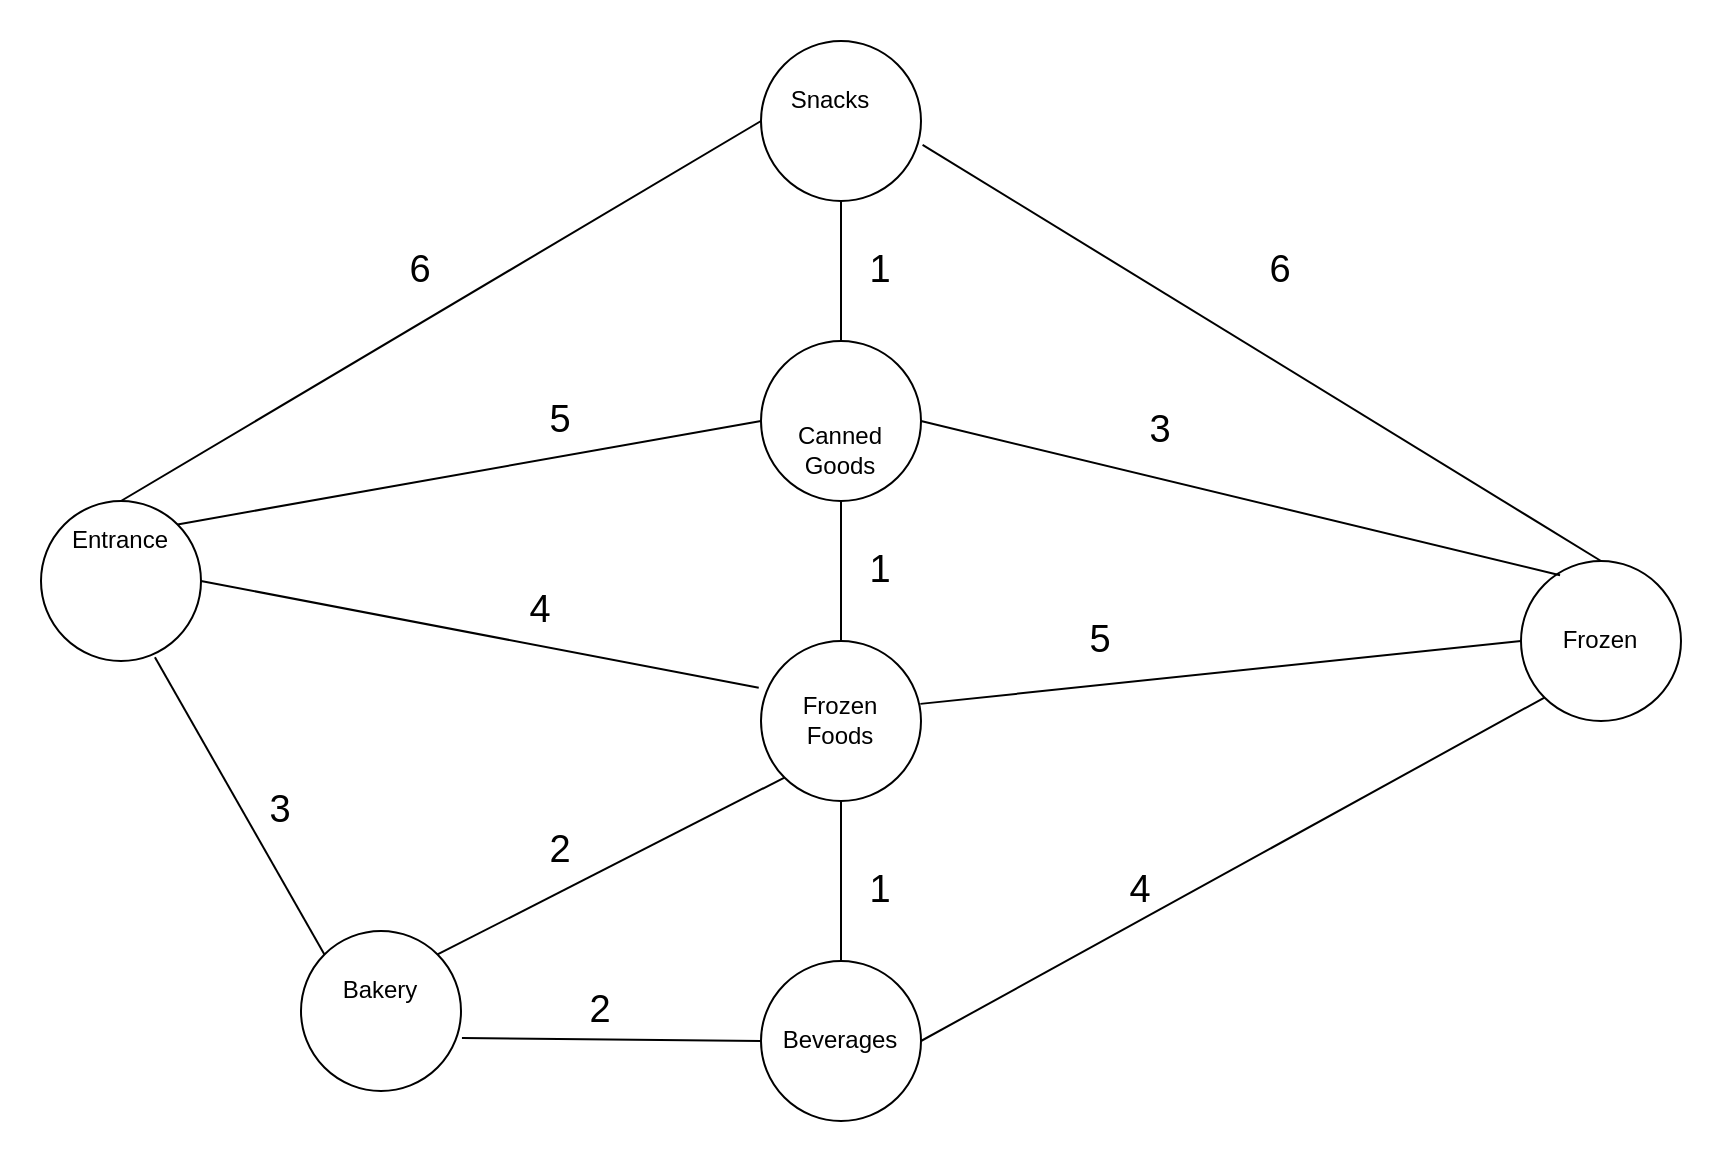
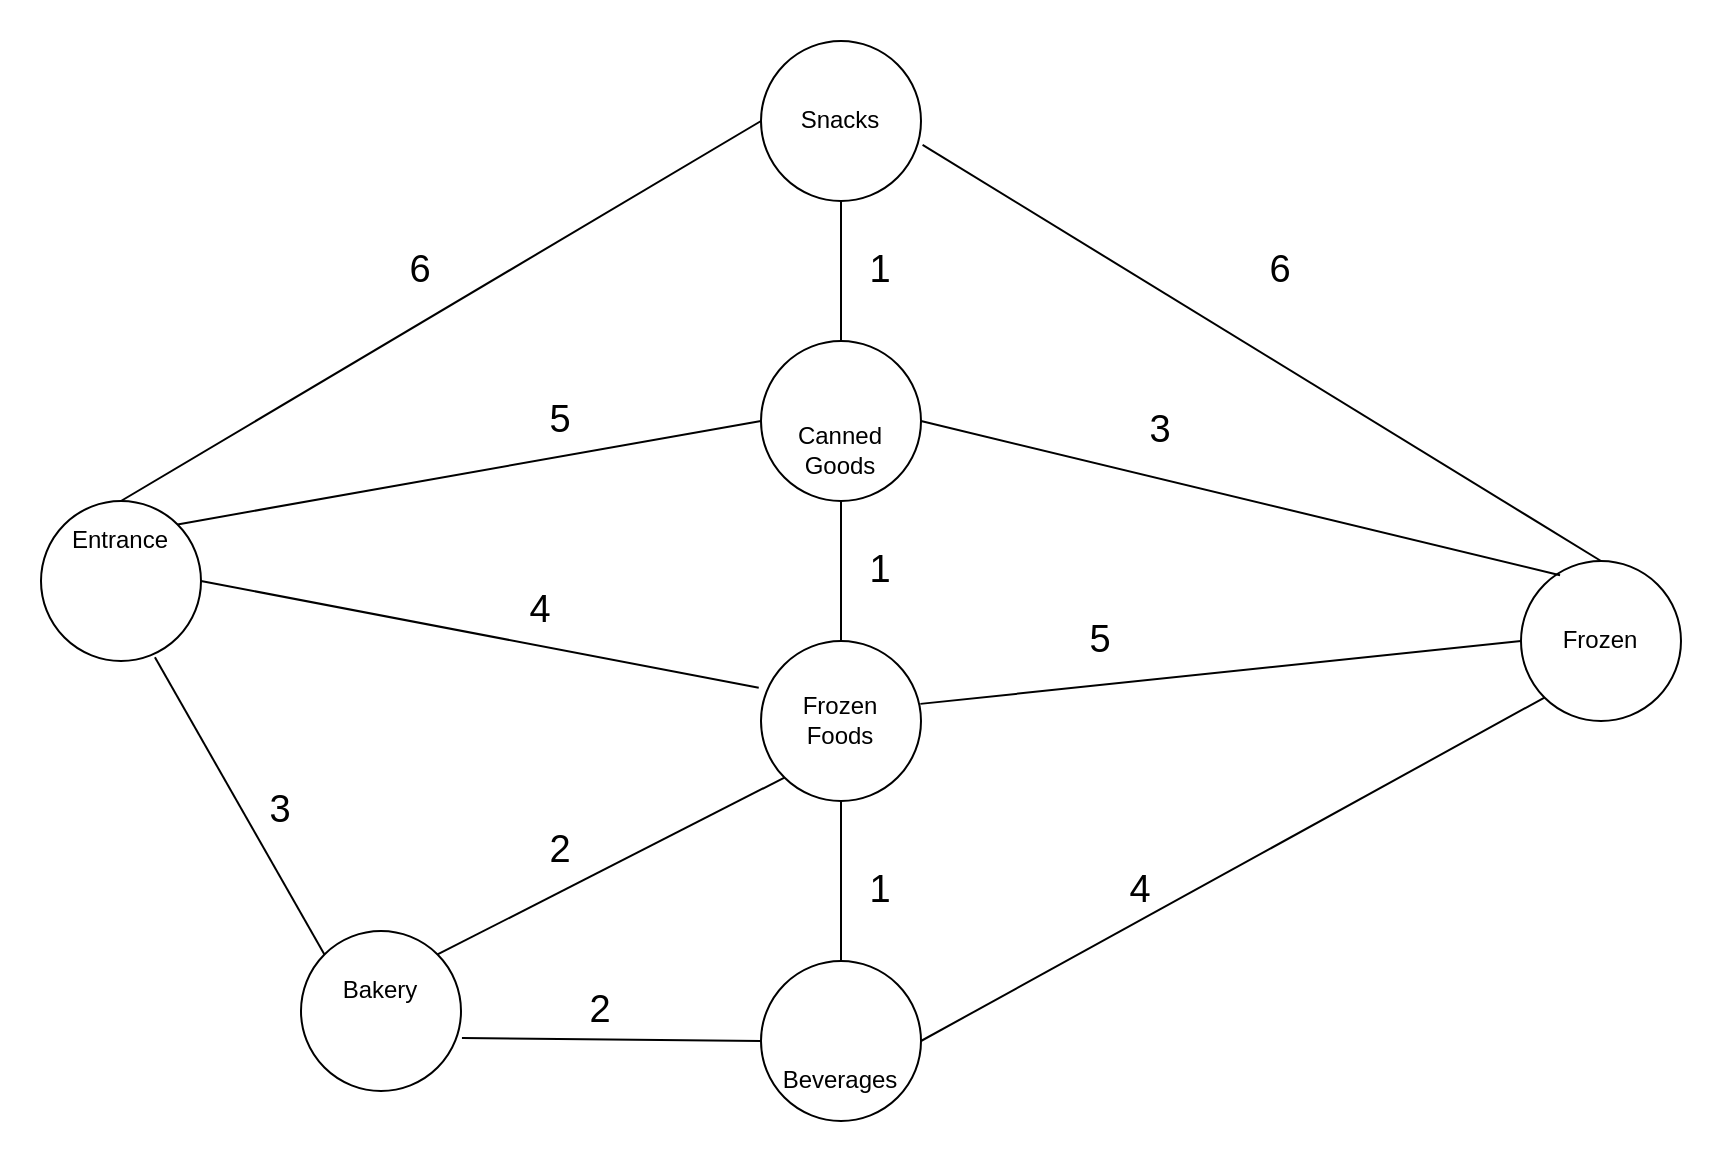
node "Snacks": moved (831, 101) -> (841, 121)
node "Beverages": moved (841, 1041) -> (841, 1081)
